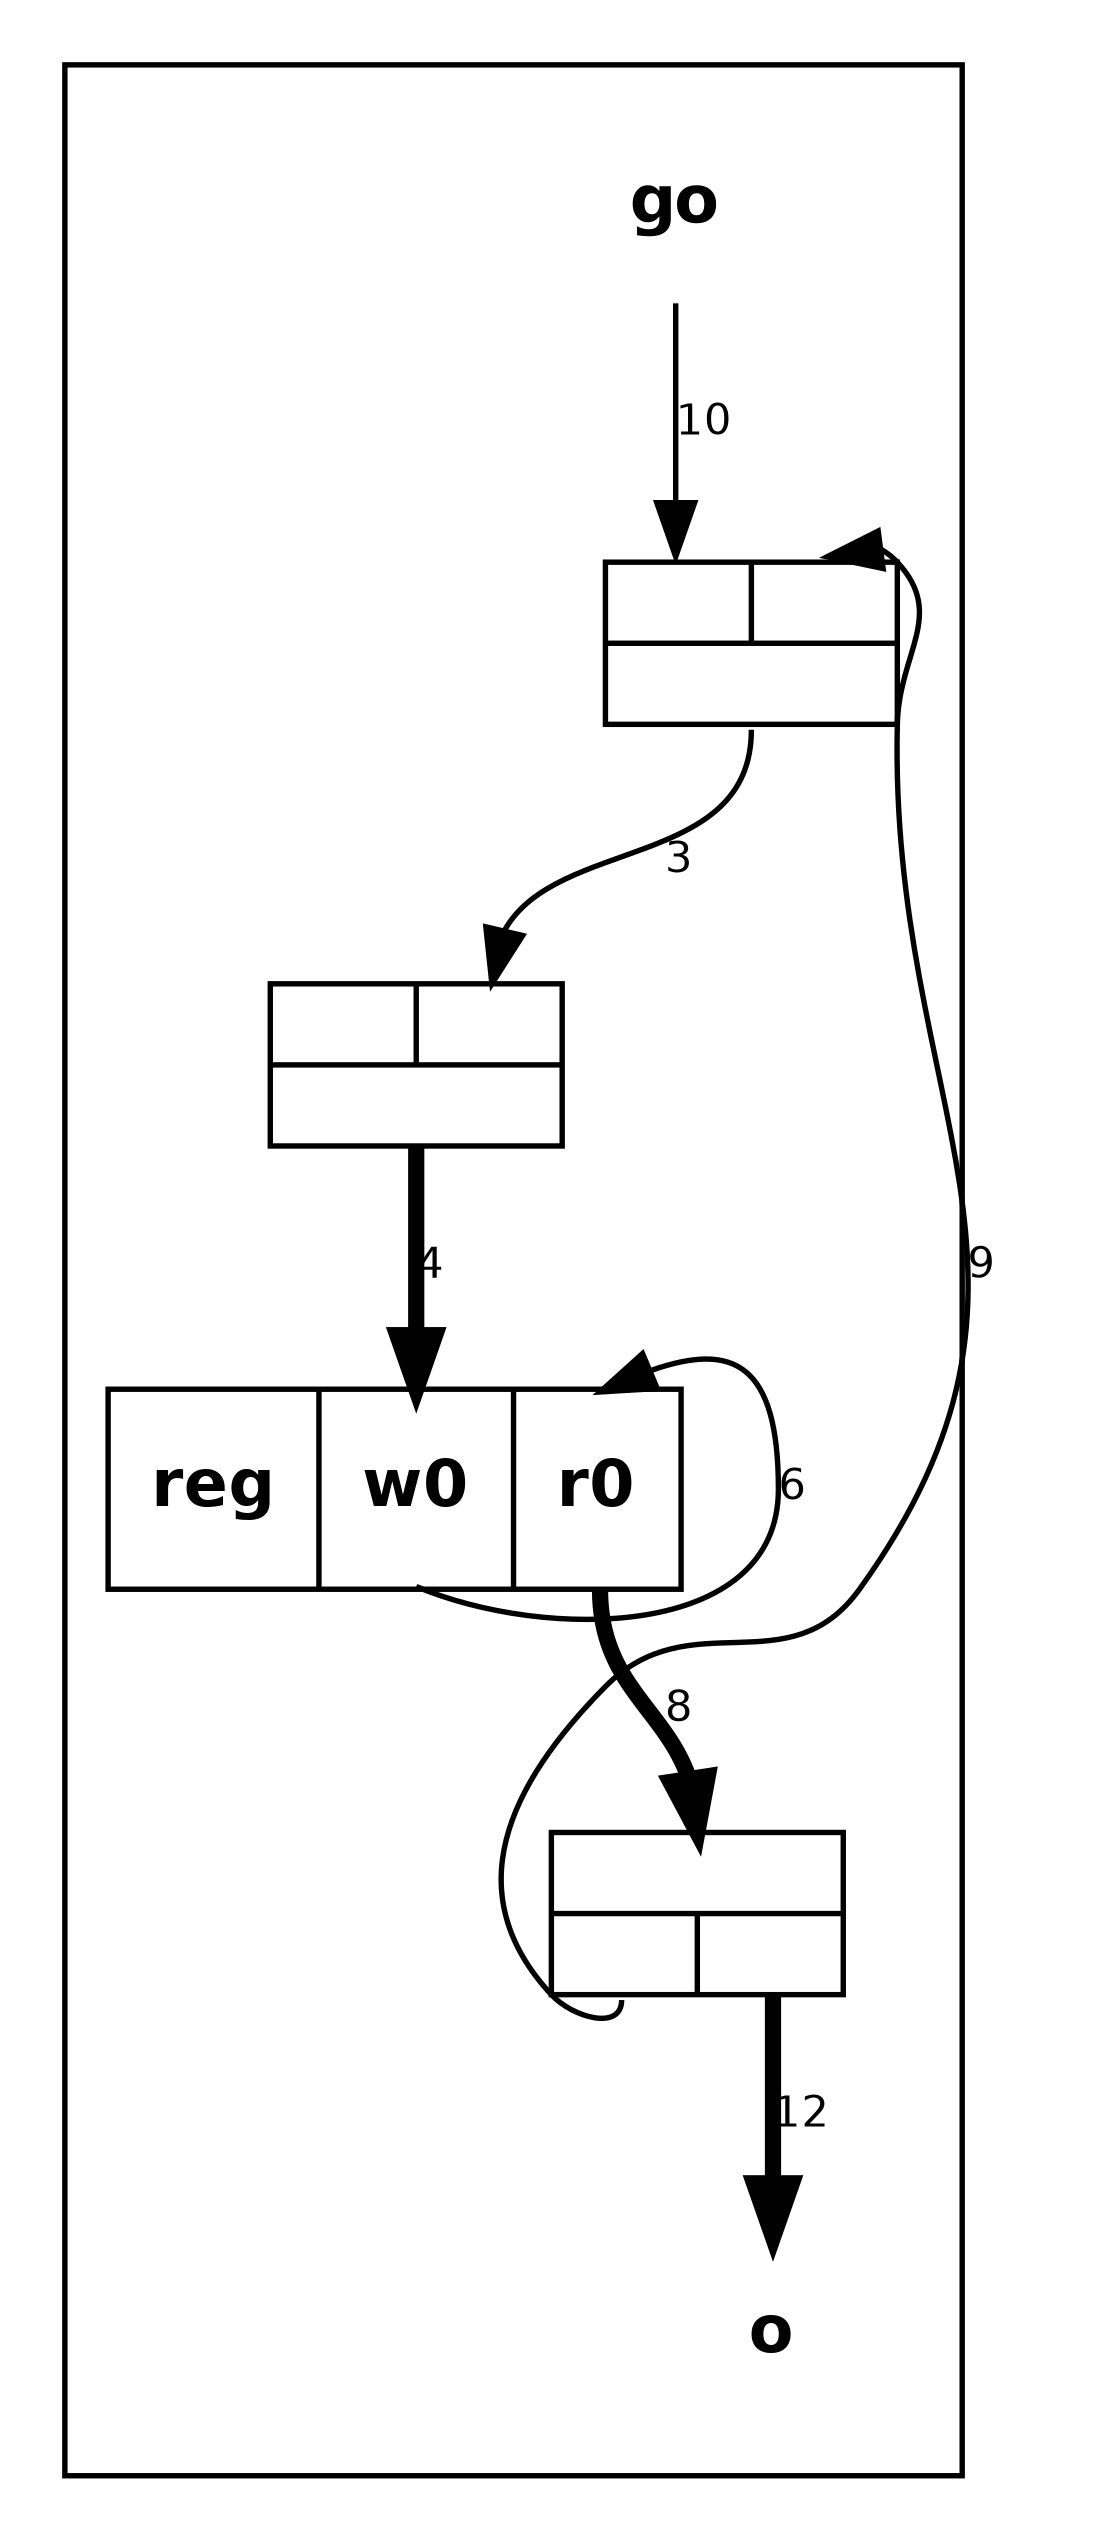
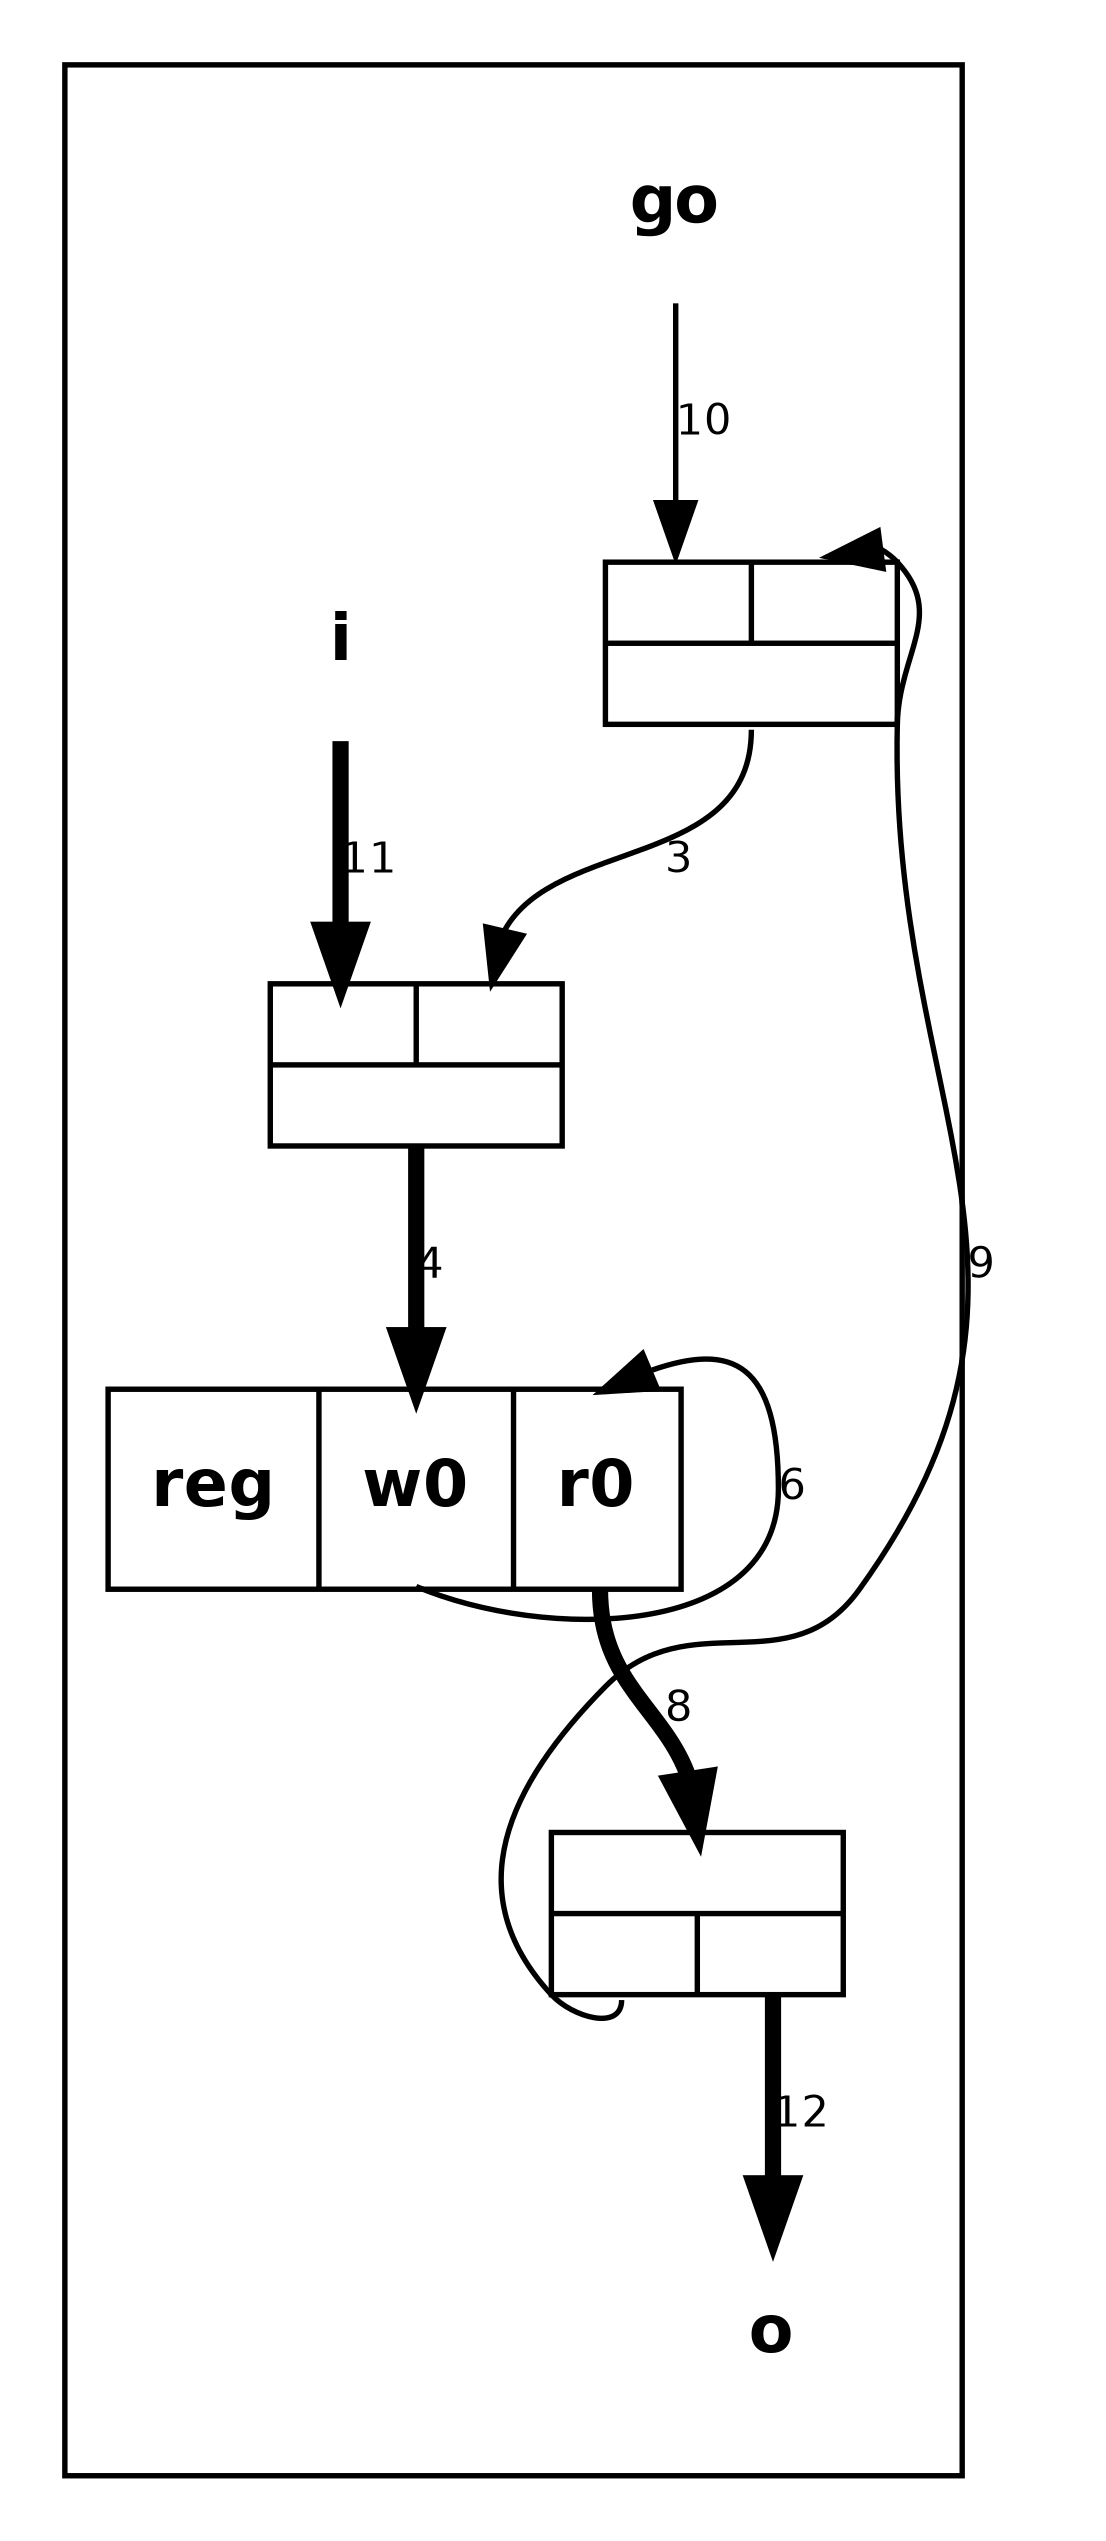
node "i": added
